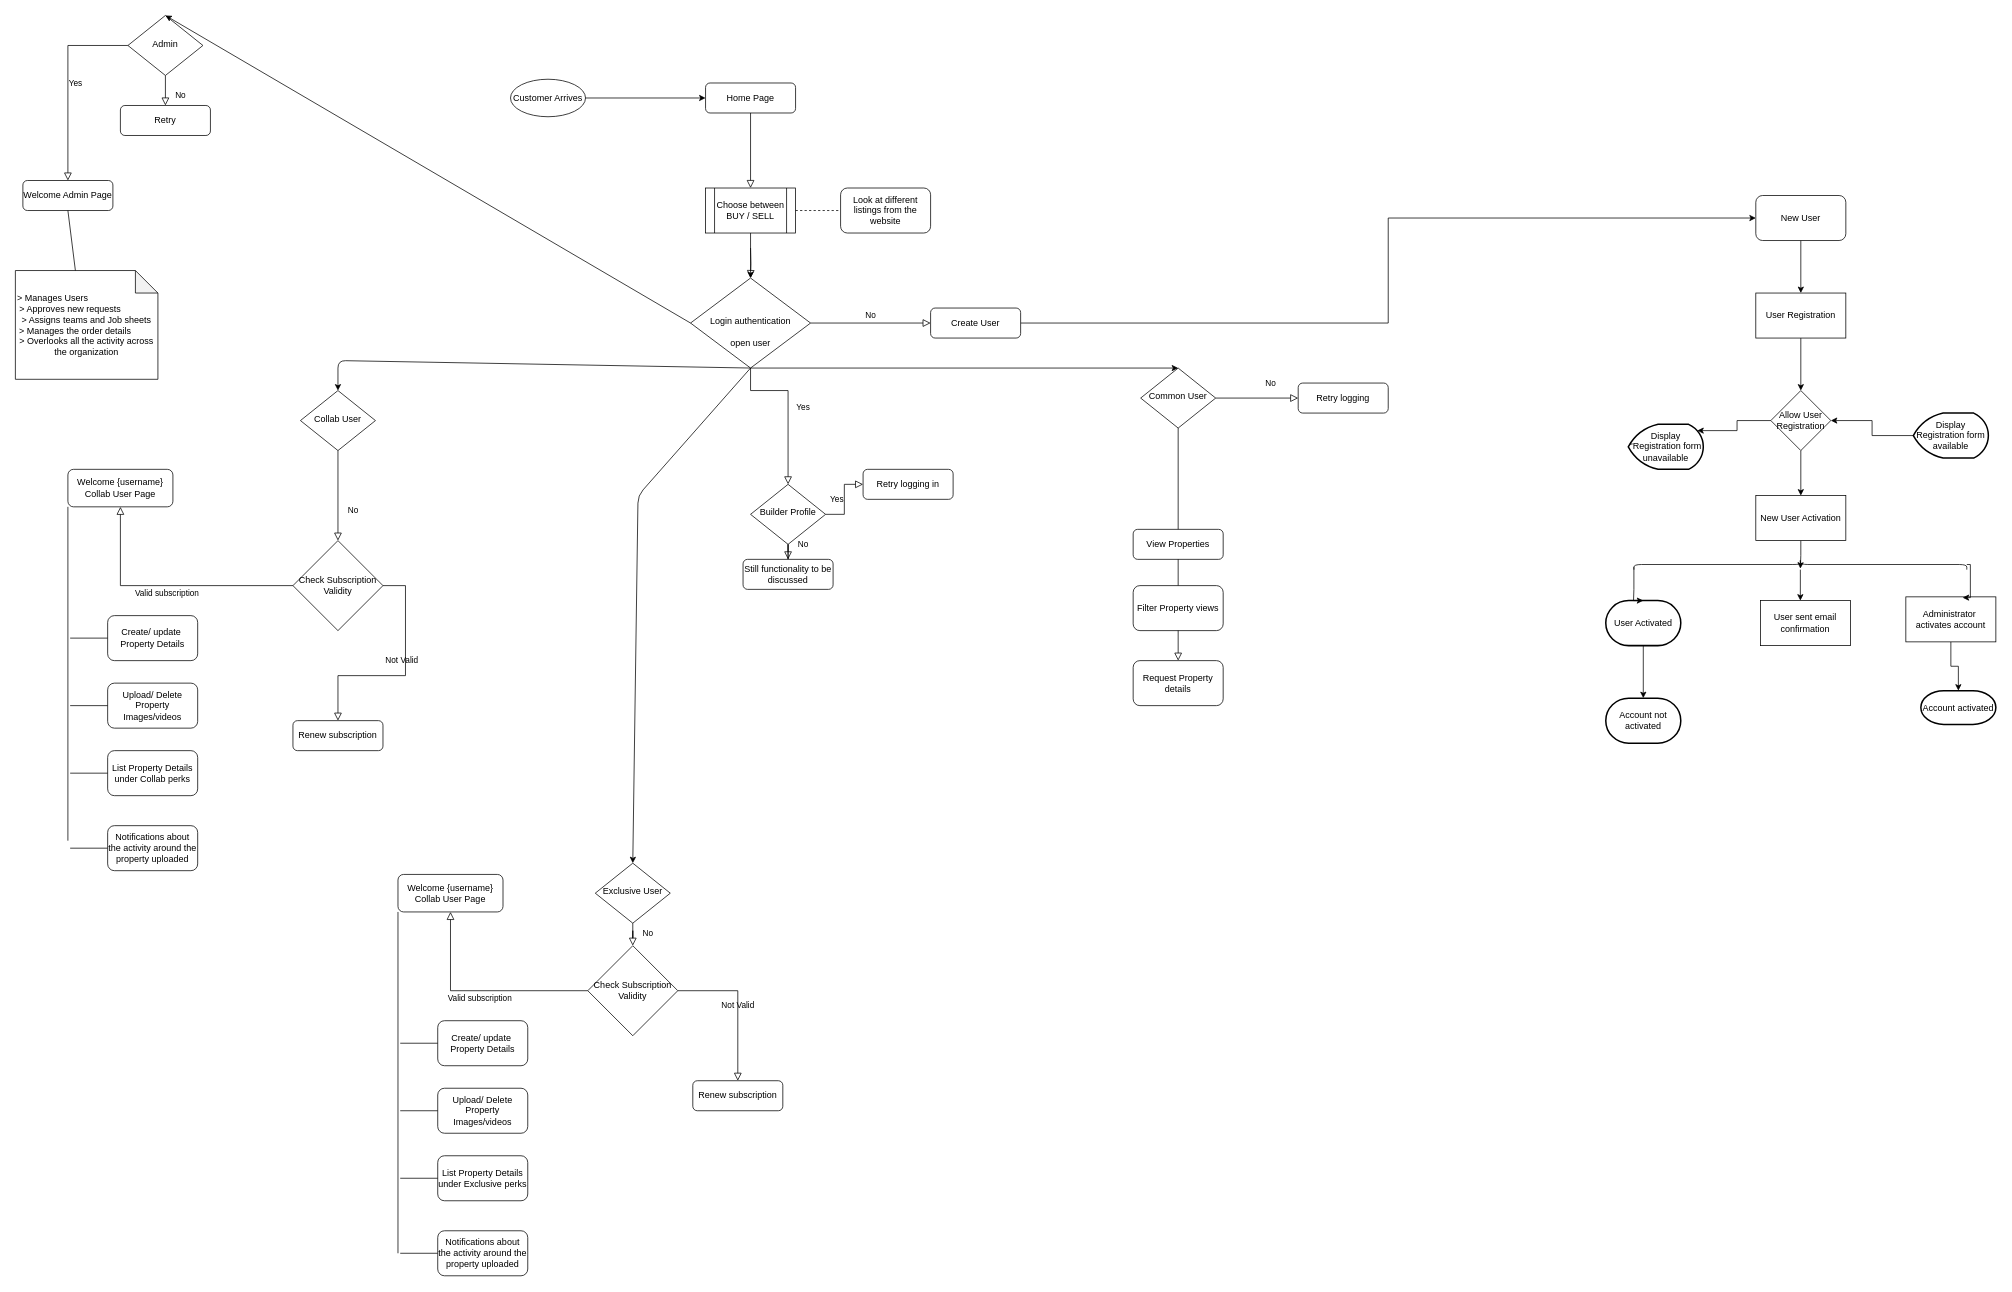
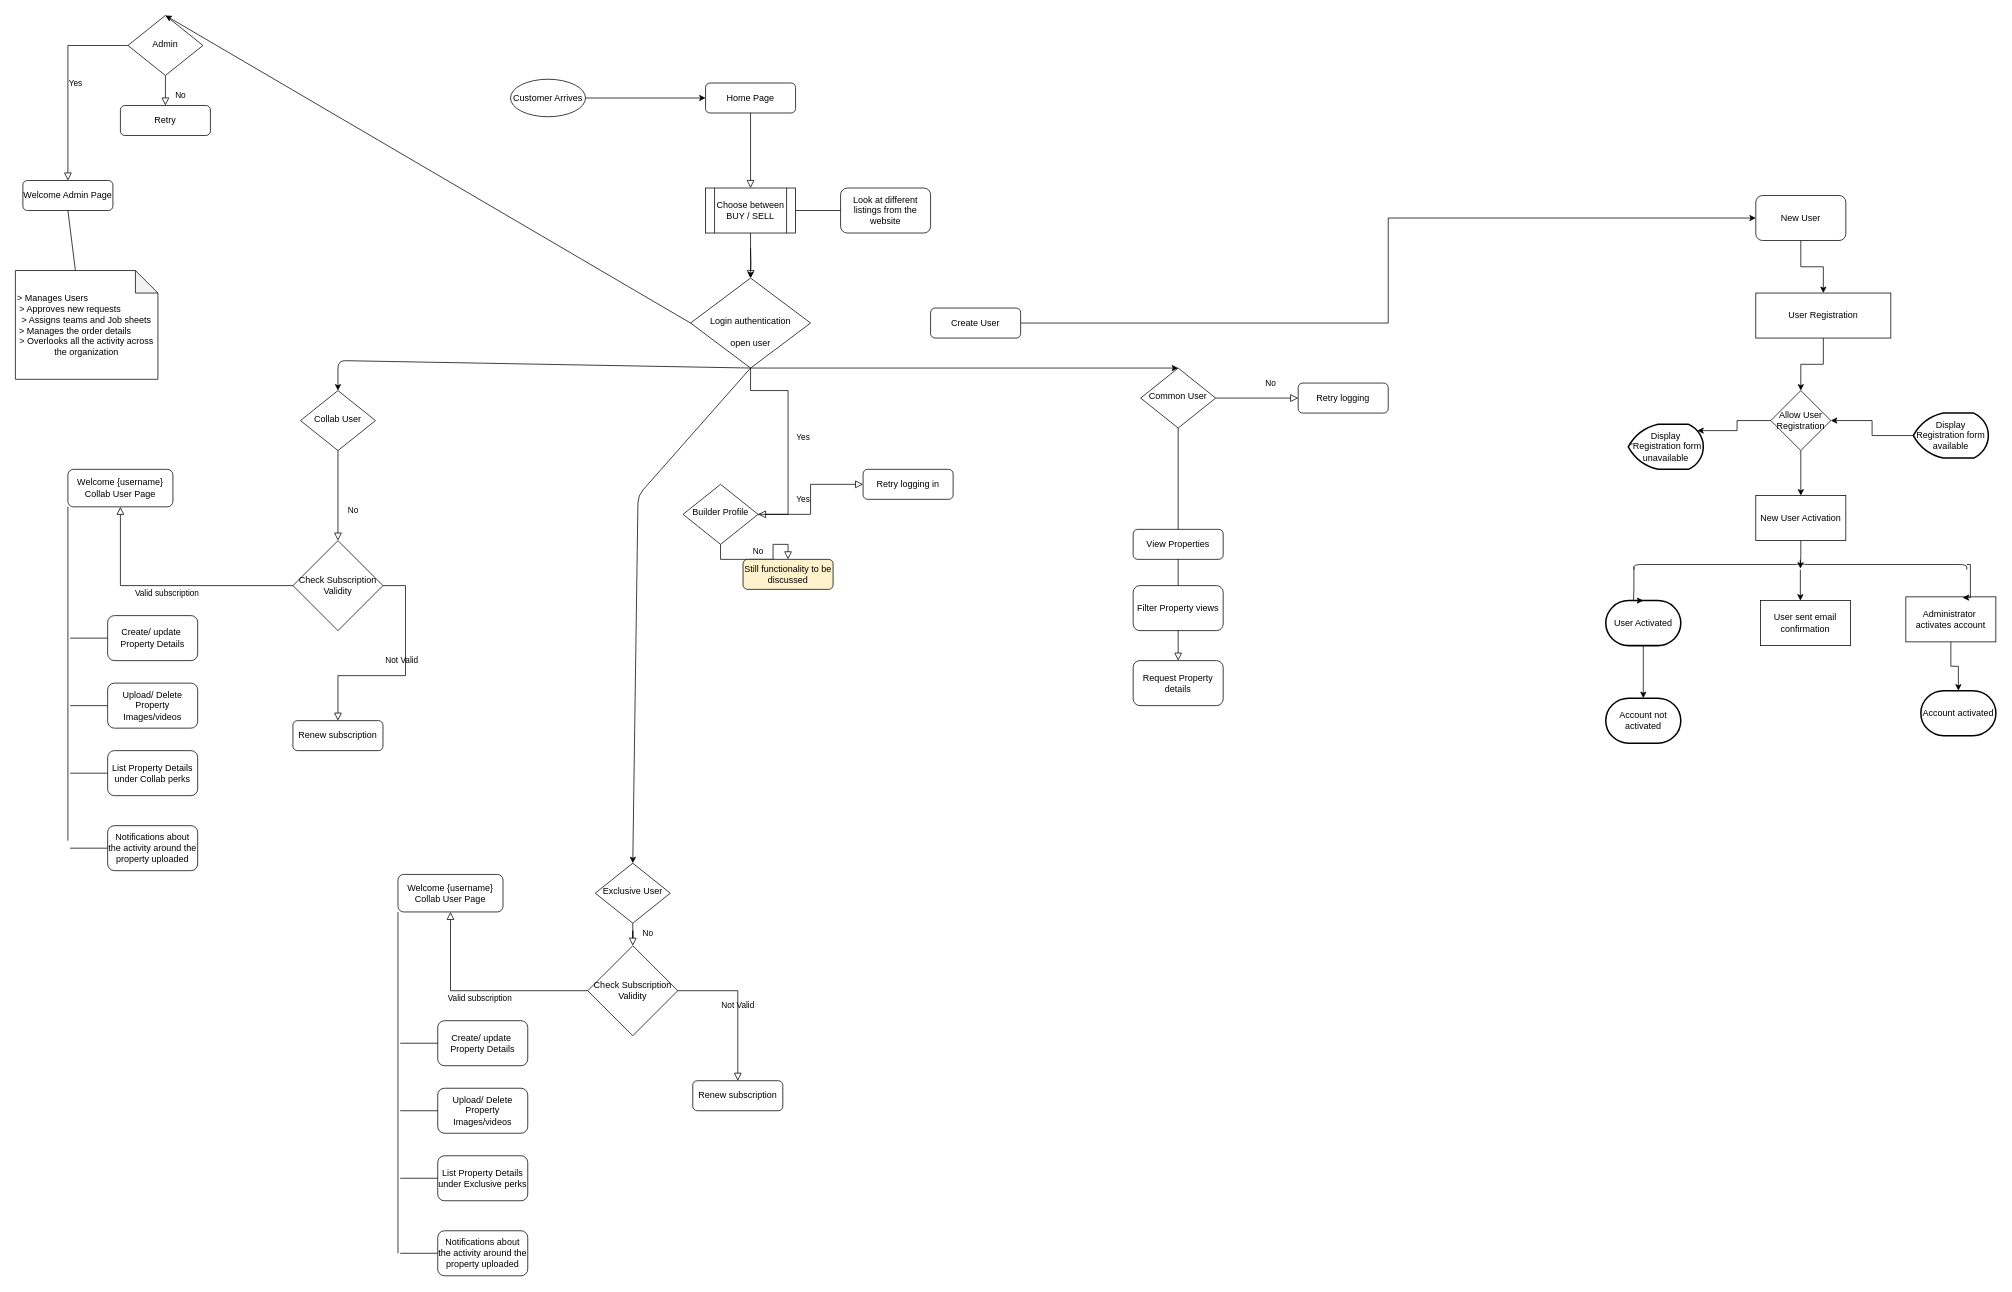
edge "Choose between BUY / SELL" -- "Look at different listings from the website": style dashed -> solid
node "User Registration": size 90x45 -> 135x45
edge "Login authentication open user" -> "Create User": removed, label "No"
node "Builder Profile": moved (788, 514) -> (720, 514)
node "Still functionality to be discussed": fillcolor #ffffff -> #fff2cc
node "Account activated": size 75x34 -> 75x45
